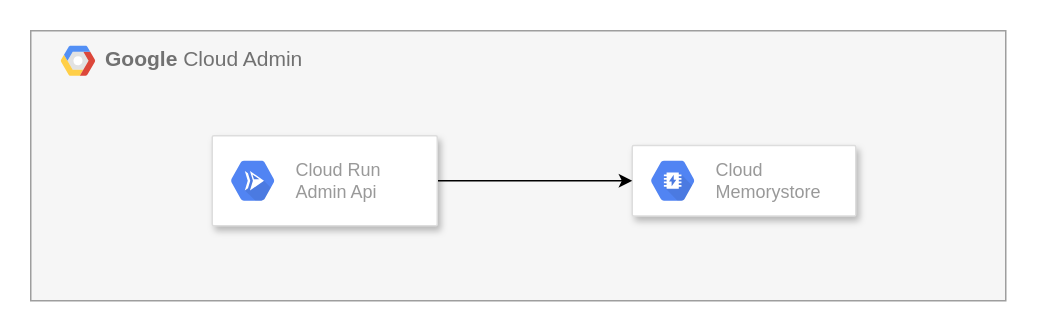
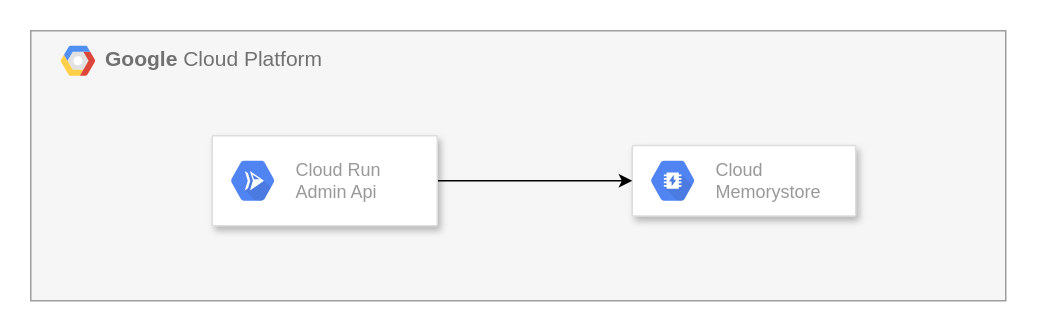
node "Google Cloud Admin": label "Google Cloud Admin" -> "Google Cloud Platform"
